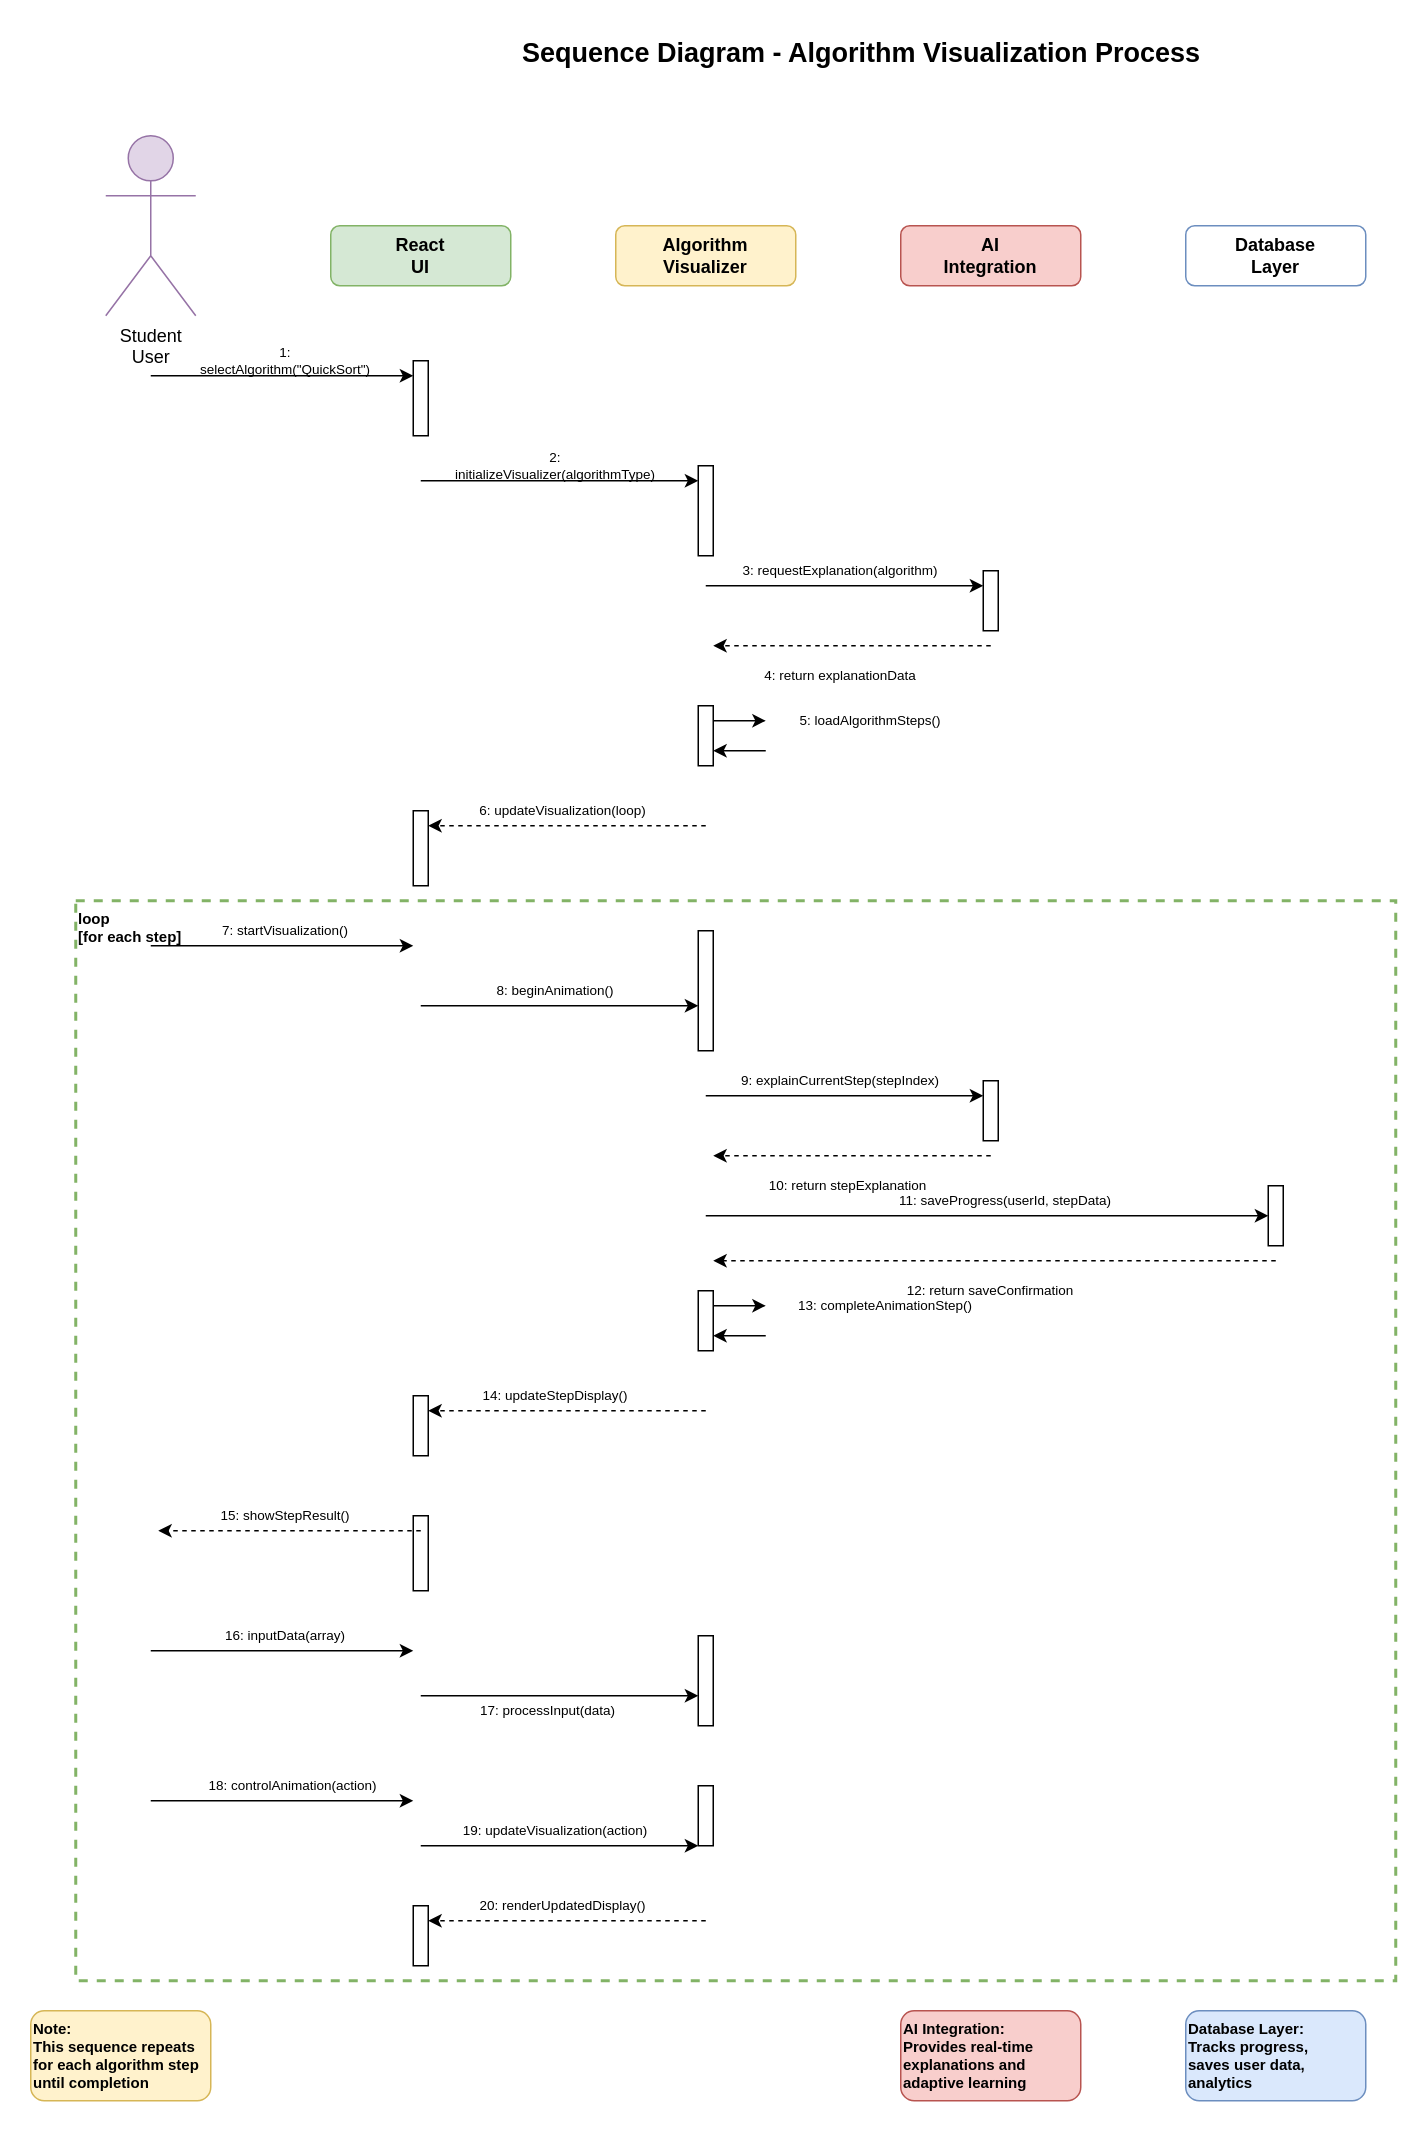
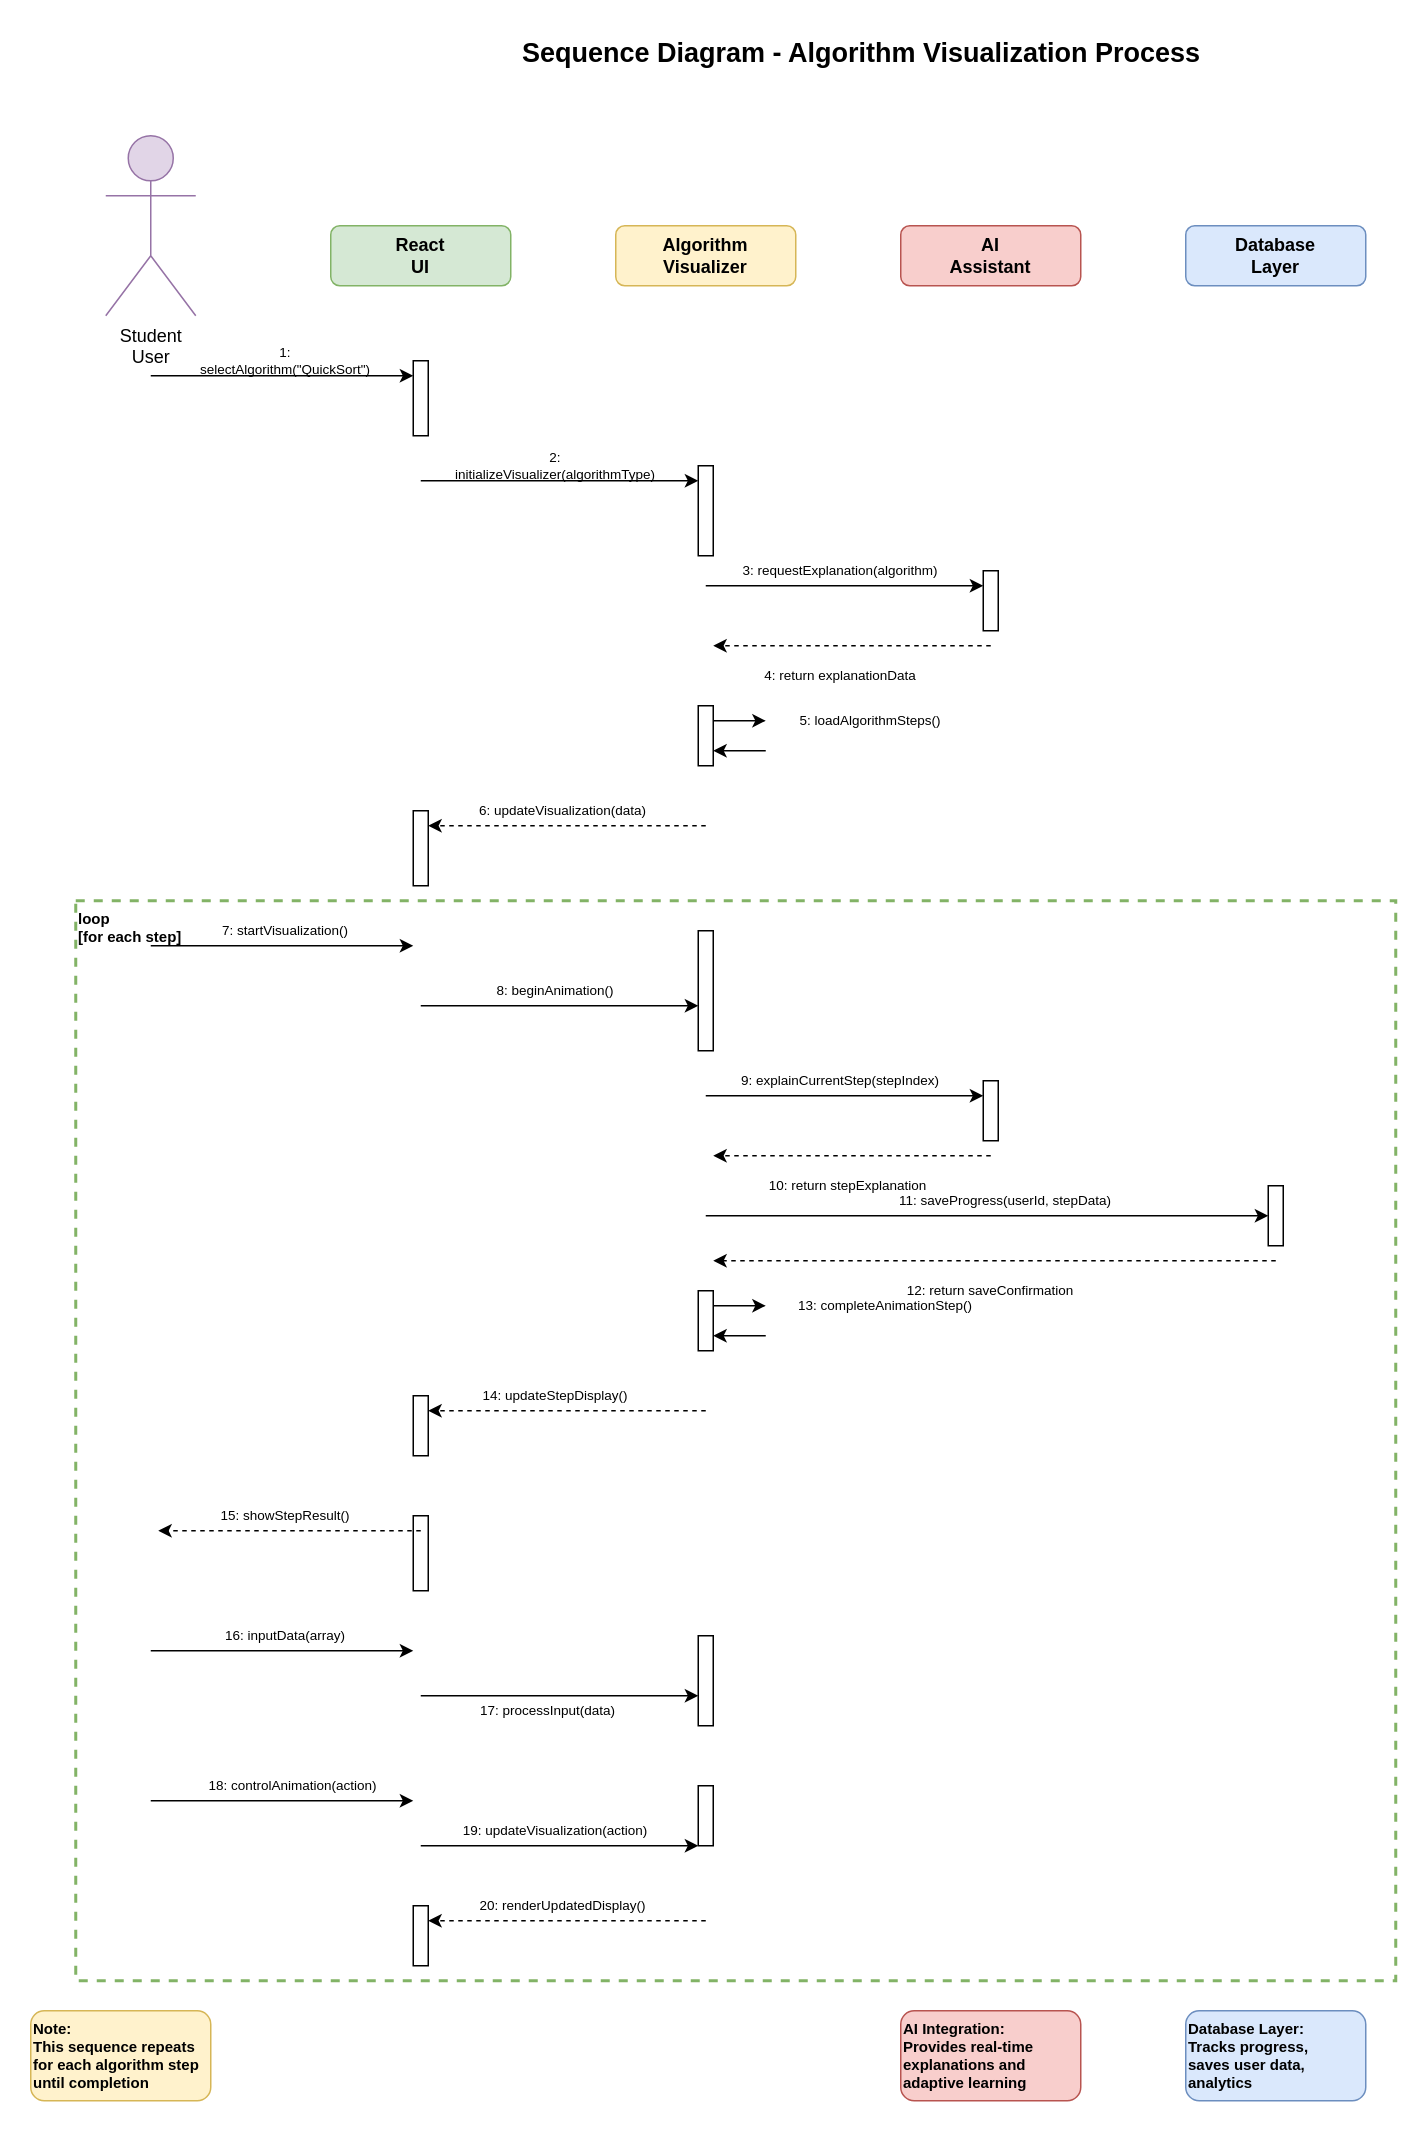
node "AI Integration": label "AI Integration" -> "AI Assistant"
node "Database Layer": fillcolor #ffffff -> #dae8fc
node "6: updateVisualization(loop)": label "6: updateVisualization(loop)" -> "6: updateVisualization(data)"
